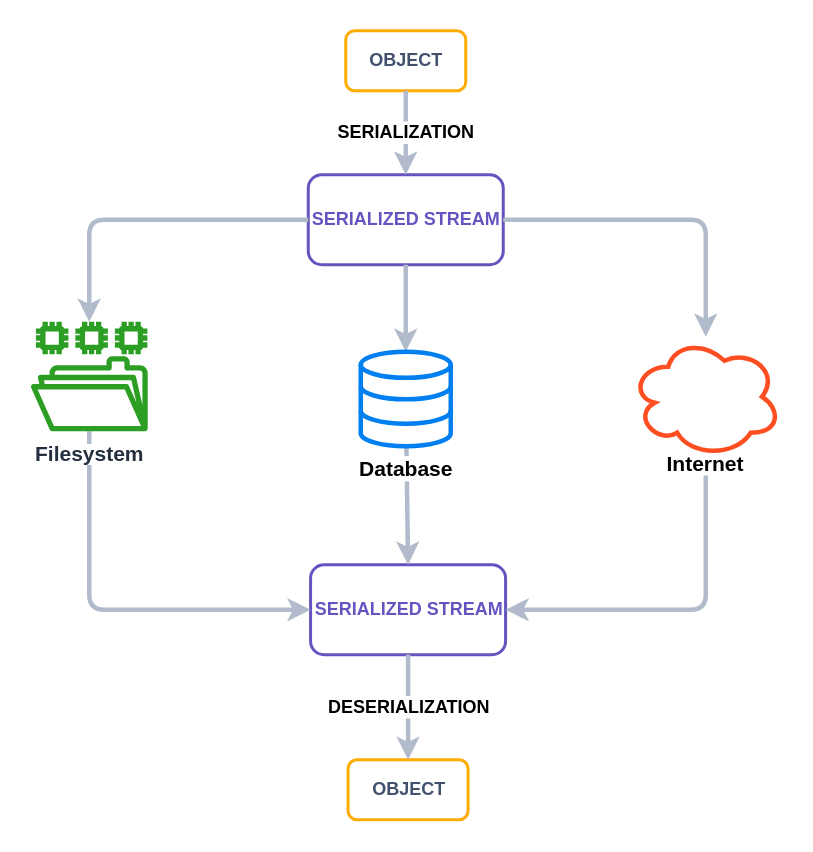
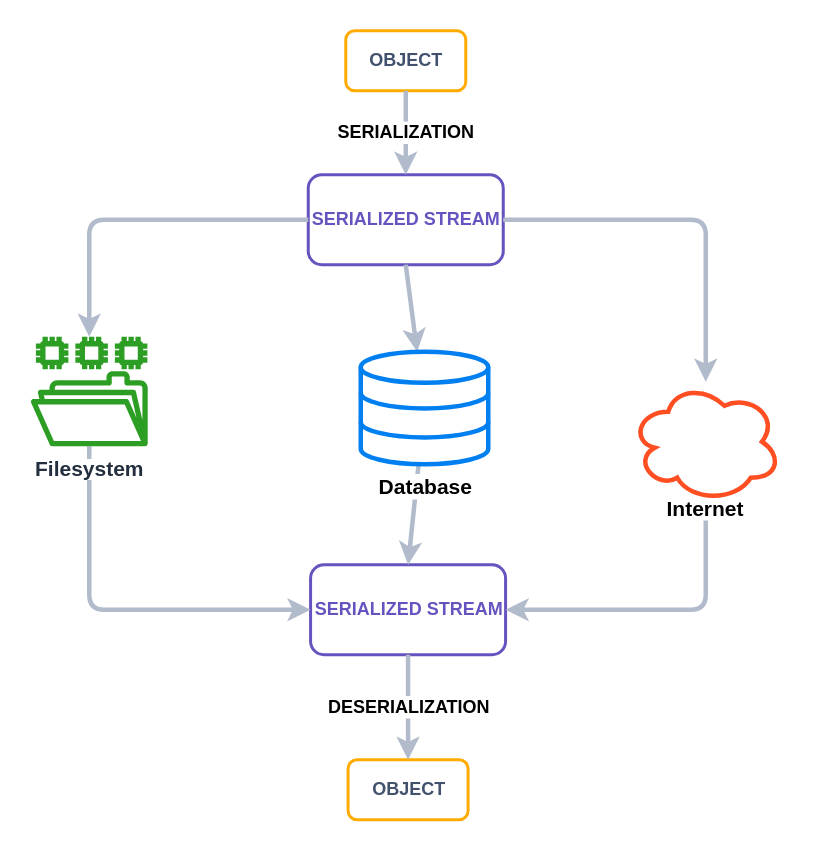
node "Filesystem": moved (89, 377) -> (89, 392)
node "Internet": moved (706, 397) -> (706, 442)
node "Database": size 90x95 -> 128x113
